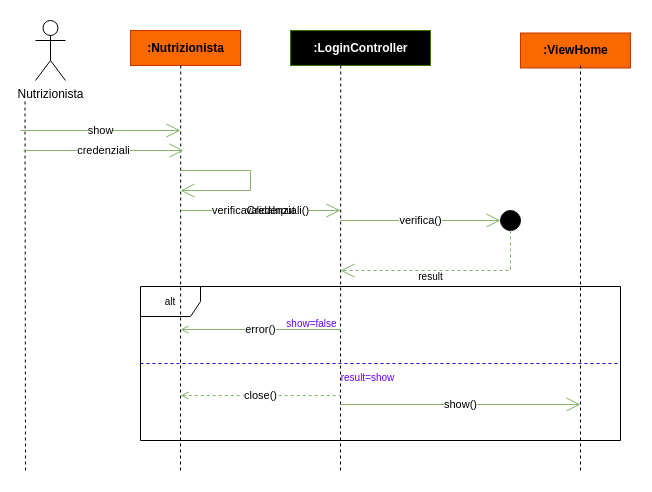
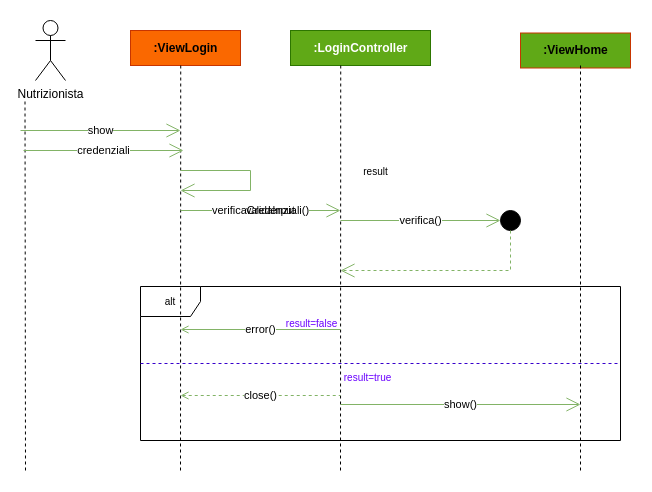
node ":LoginController": fillcolor #000000 -> #60a917
node ":Nutrizionista": label ":Nutrizionista" -> ":ViewLogin"
node ":ViewHome": fillcolor #fa6800 -> #60a917
node "result": moved (431, 277) -> (376, 172)
node "show=false": label "show=false" -> "result=false"
node "result=show": label "result=show" -> "result=true"
